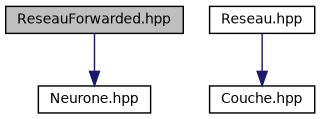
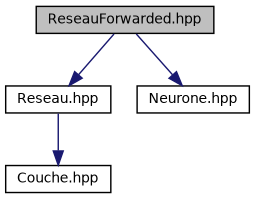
edge "ReseauForwarded.hpp" -> "Reseau.hpp": added
